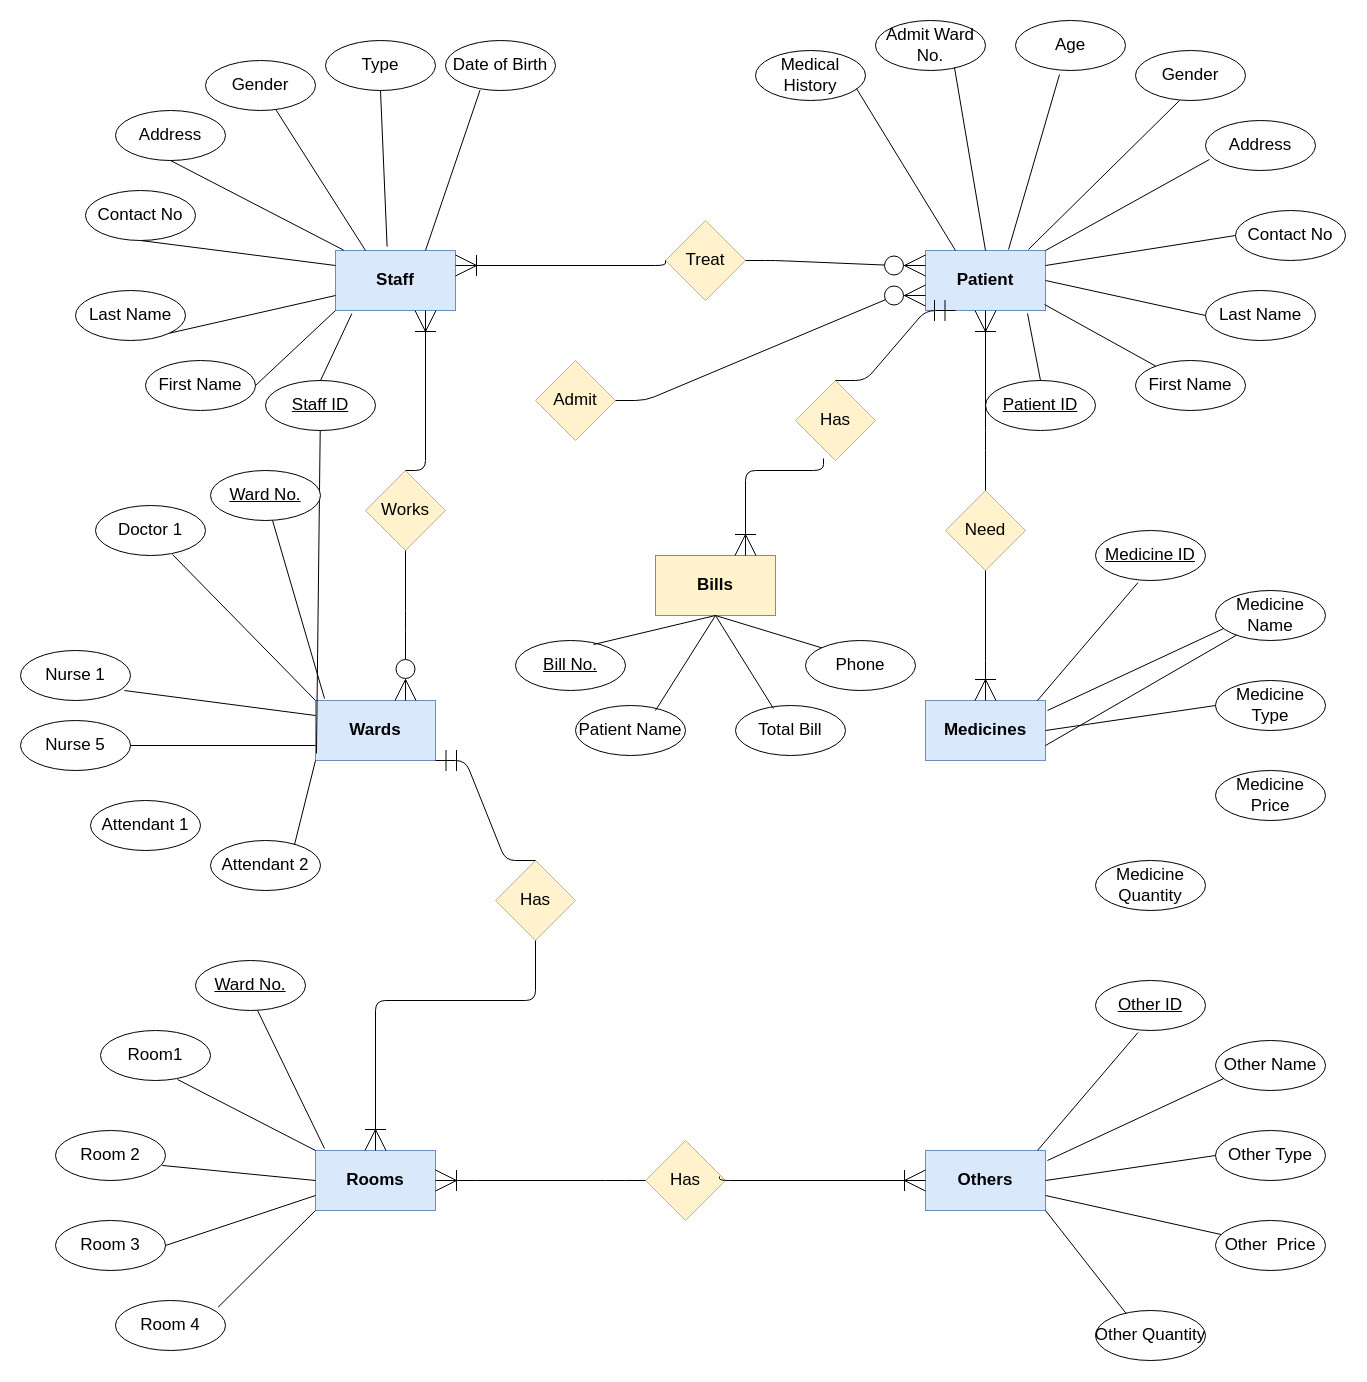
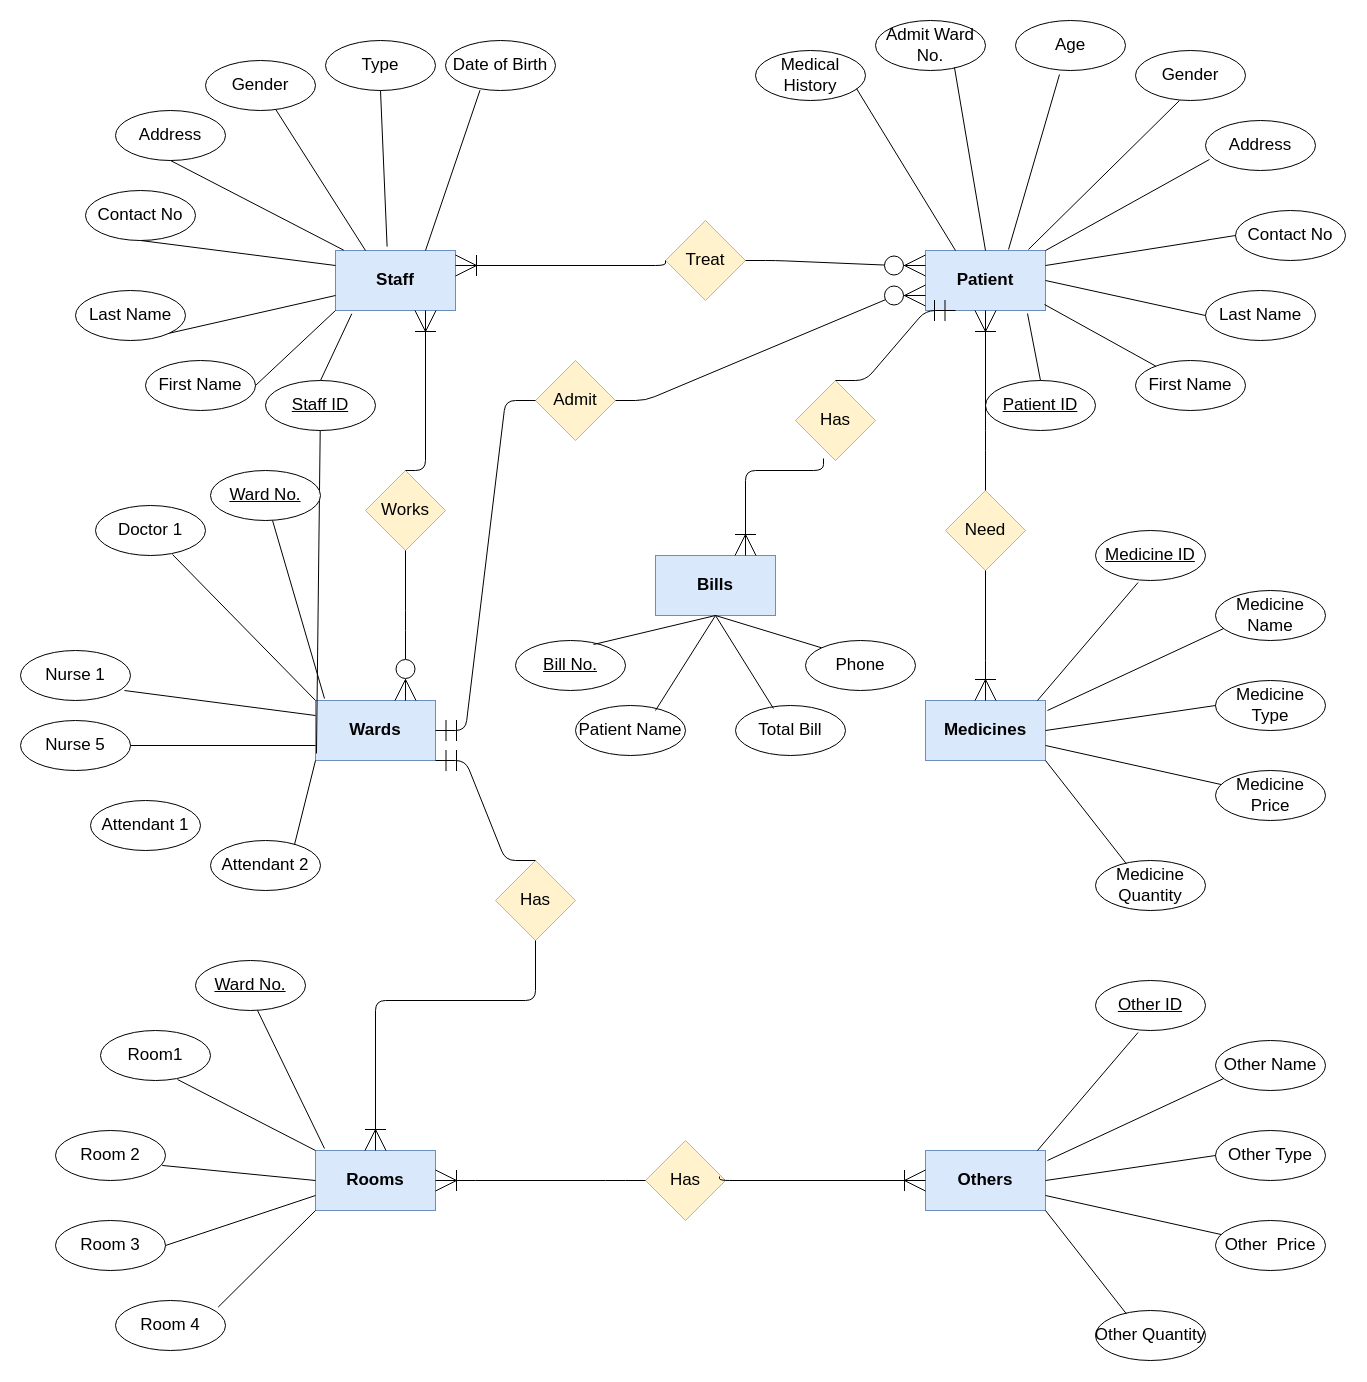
edge "Admit" -> "Wards": added
node "Bills": fillcolor #fff2cc -> #dae8fc
edge "Medicine Name" -- "Medicines": now "Medicine Price" -- "Medicines"
edge "Medicines" -- "Medicine Quantity": added
